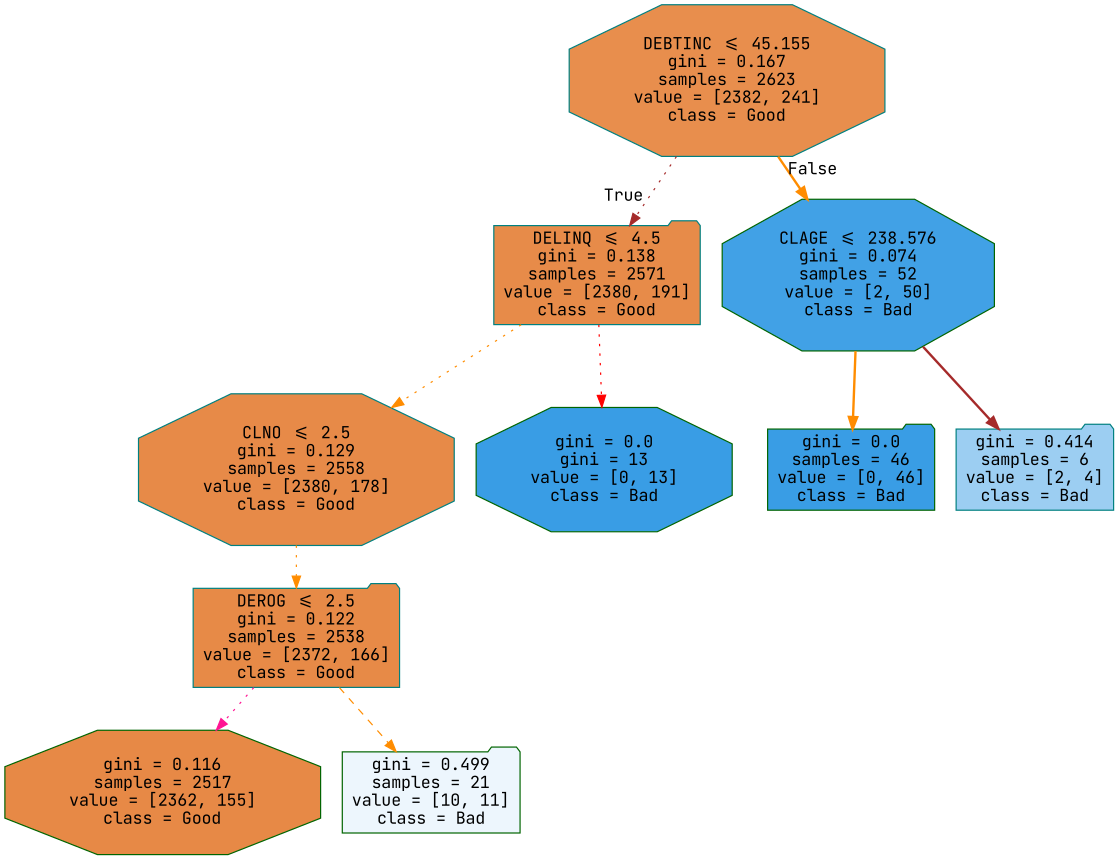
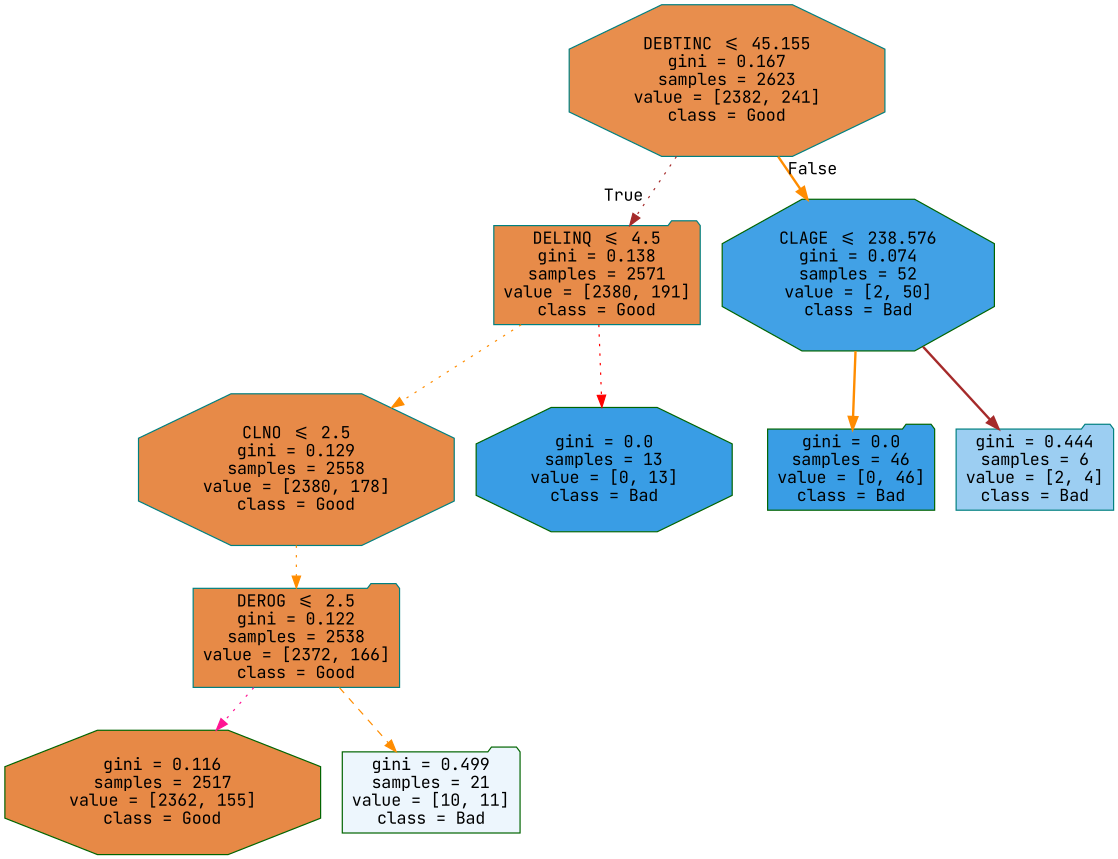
node "gini = 0.0 gini = 13 value = [0, 13] class = Bad": label "gini = 0.0 gini = 13 value = [0, 13] class = Bad" -> "gini = 0.0 samples = 13 value = [0, 13] class = Bad"
node "gini = 0.414 samples = 6 value = [2, 4] class = Bad": label "gini = 0.414 samples = 6 value = [2, 4] class = Bad" -> "gini = 0.444 samples = 6 value = [2, 4] class = Bad"
